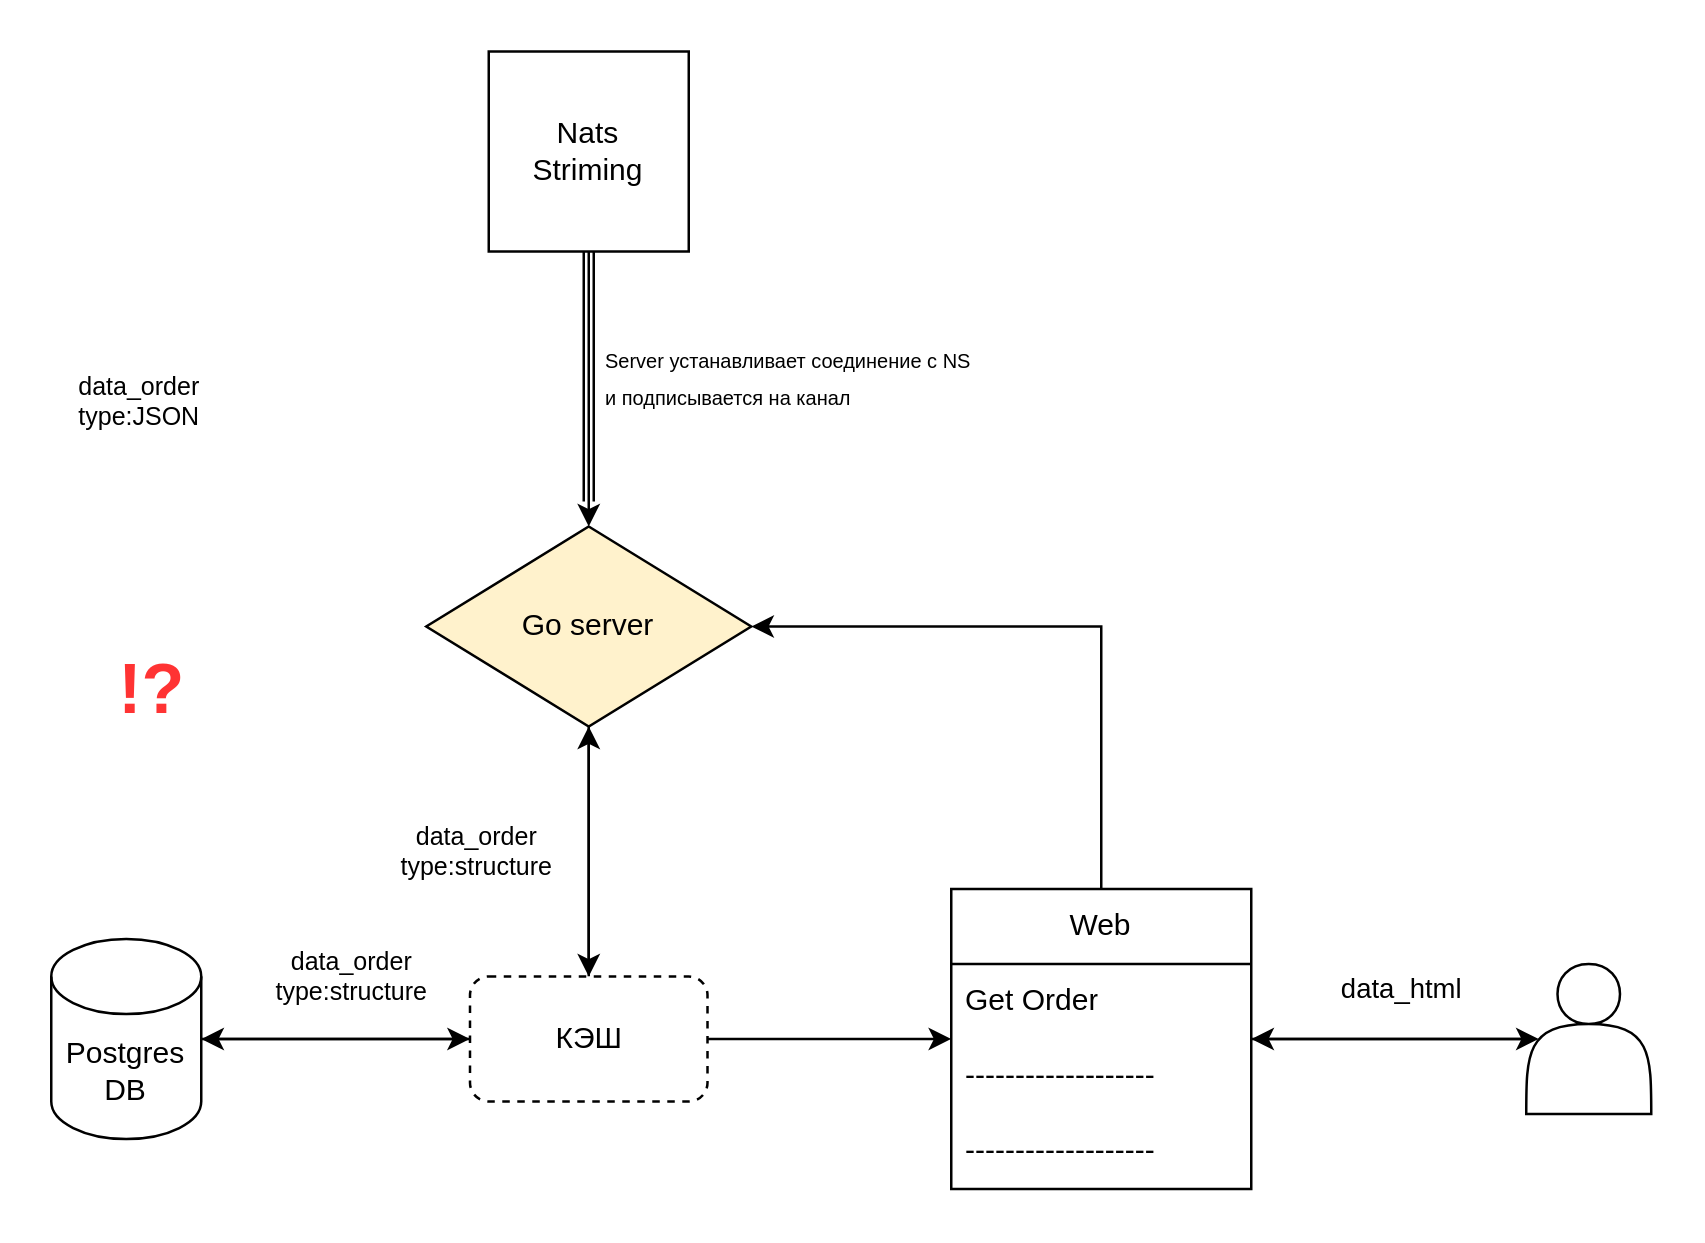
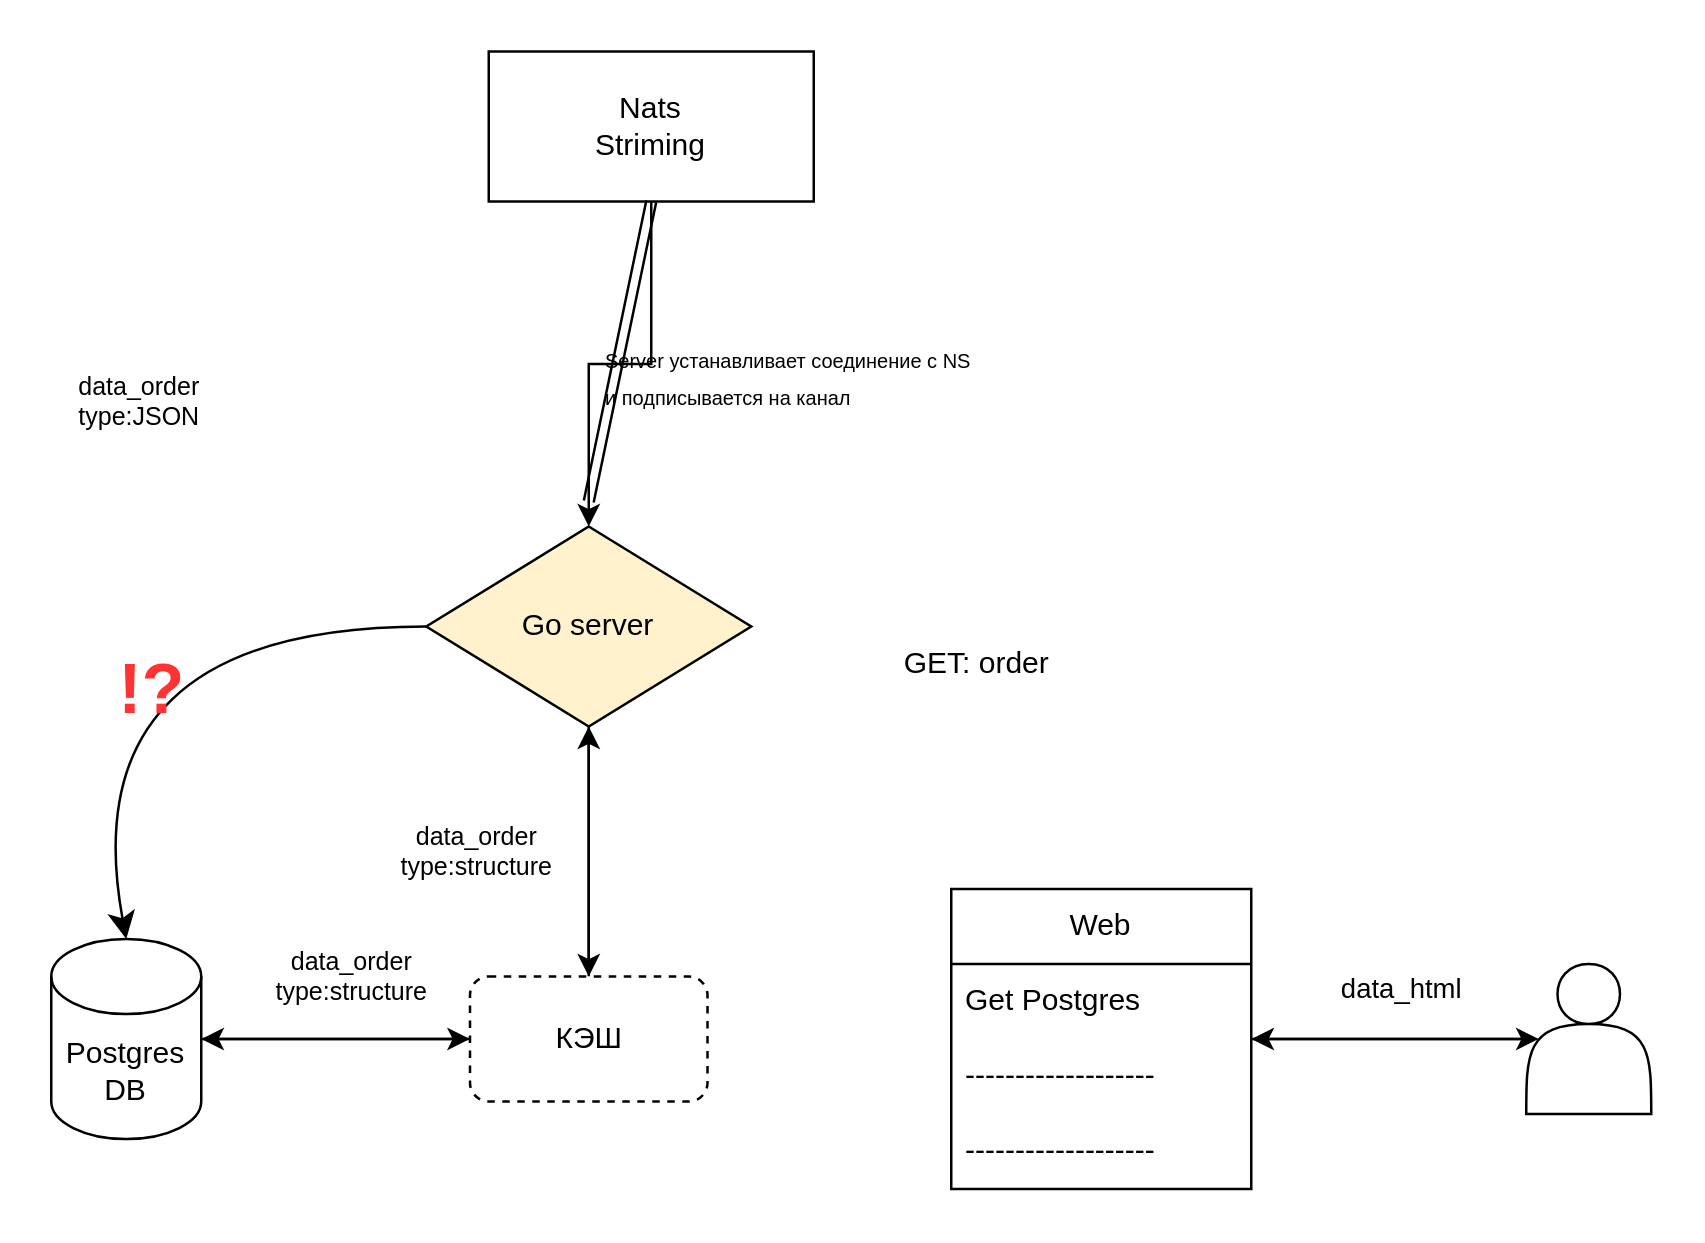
node "Nats Striming": size 200x200 -> 325x150
edge "Web" -> "Go server": removed
node "GET: order": added
edge "Go server" -> "Postgres DB": added
node "Get Order": label "Get Order" -> "Get Postgres"
edge "КЭШ" -> "Web": removed
